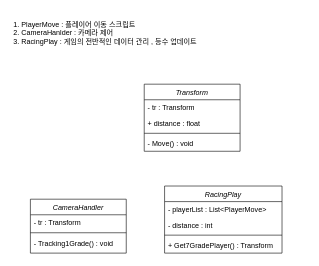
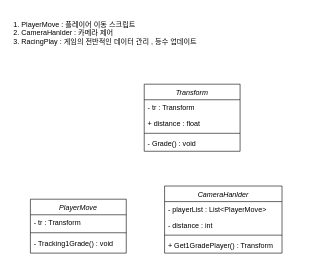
node "- Move() : void": label "- Move() : void" -> "- Grade() : void"
node "RacingPlay": label "RacingPlay" -> "CameraHanlder"
node "CameraHandler": label "CameraHandler" -> "PlayerMove"
node "+ Get7GradePlayer() : Transform": label "+ Get7GradePlayer() : Transform" -> "+ Get1GradePlayer() : Transform"
